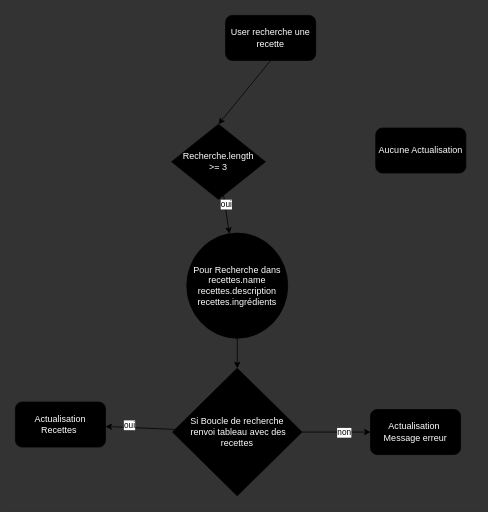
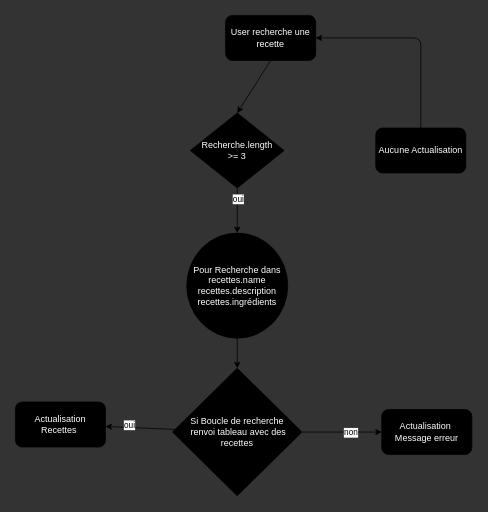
edge "Aucune Actualisation" -> "User recherche une recette": added
node "Recherche.length >= 3": moved (218, 162) -> (237, 150)
node "Actualisation Message erreur": moved (415, 432) -> (426, 432)
